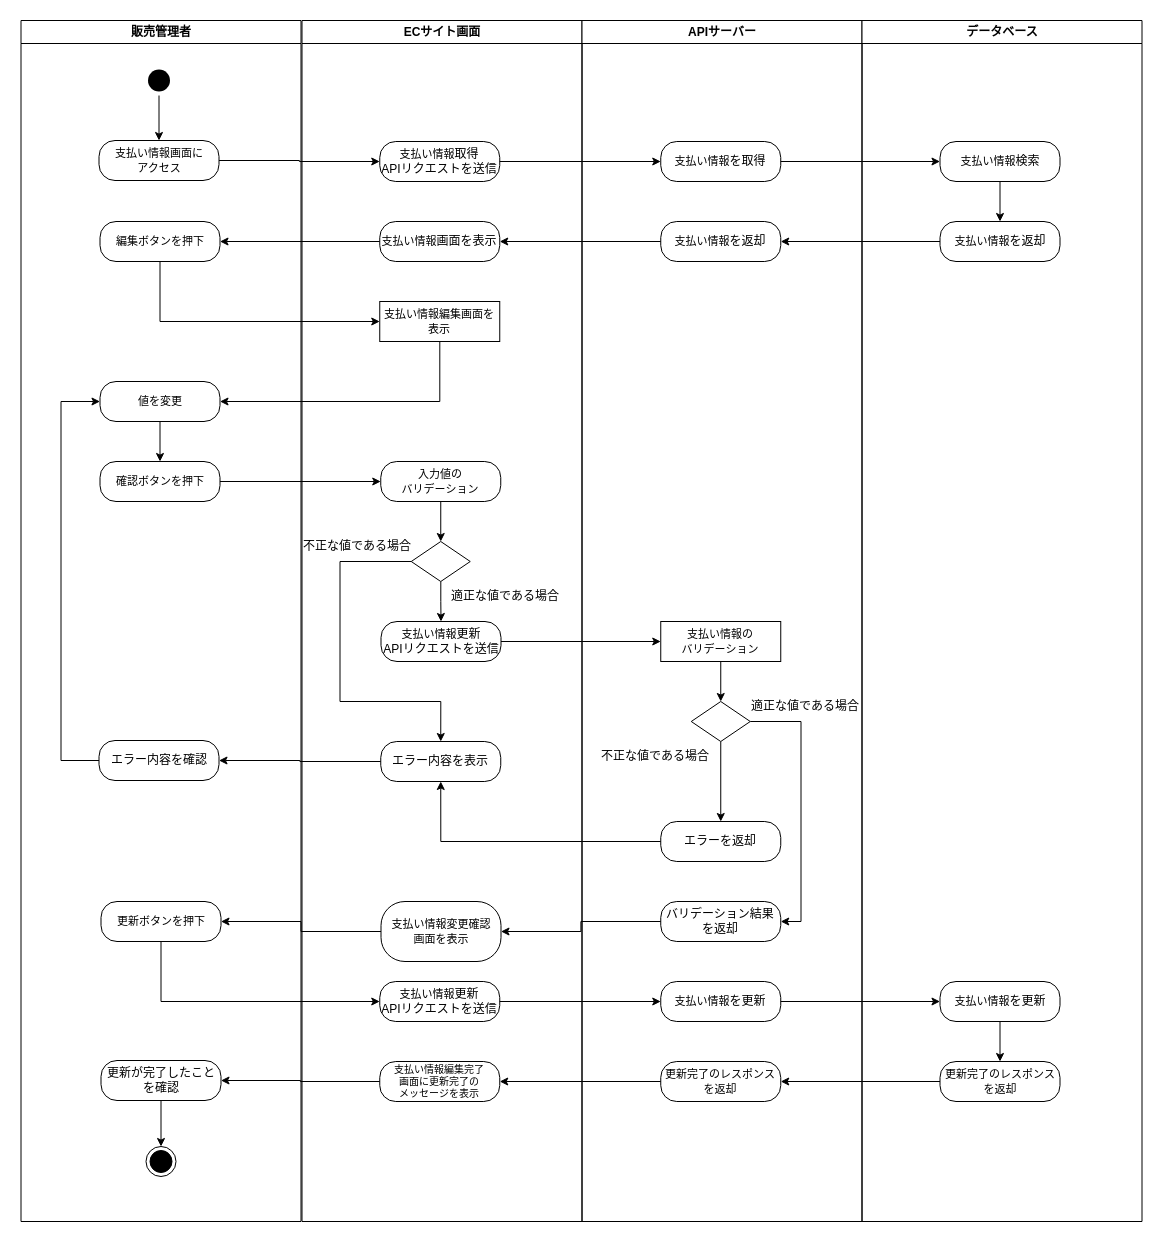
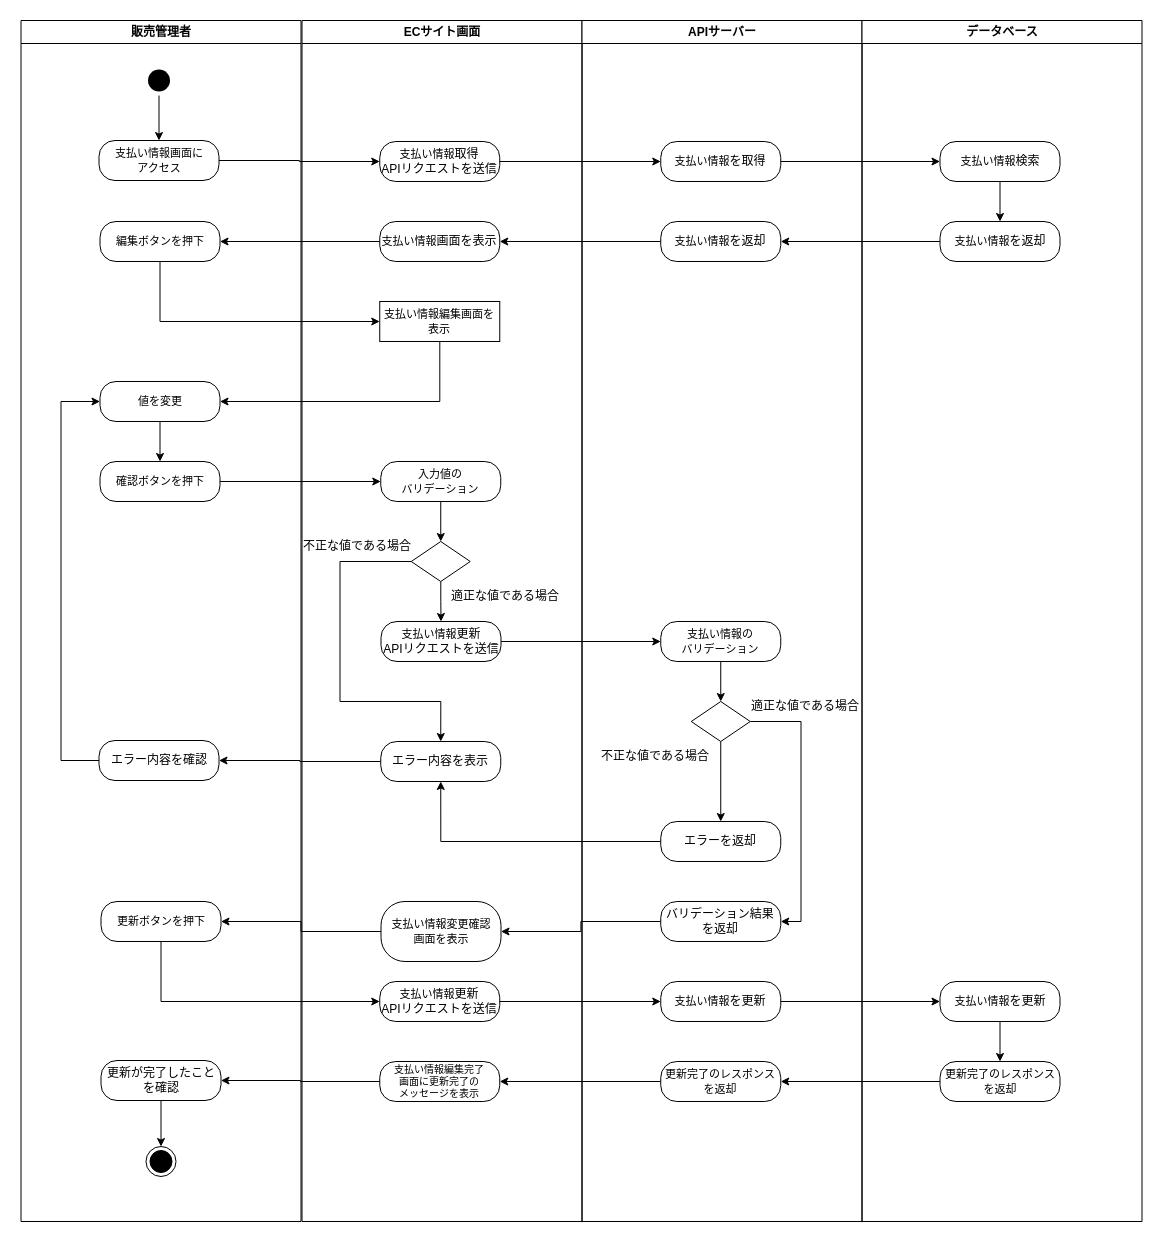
node "支払い情報の バリデーション": shape rectangle -> rounded rectangle
